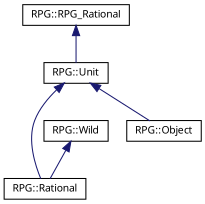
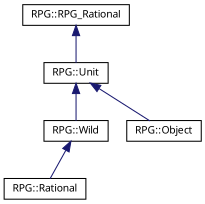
edge "RPG::Rational" -> "RPG::Unit": now "RPG::Wild" -> "RPG::Unit"
